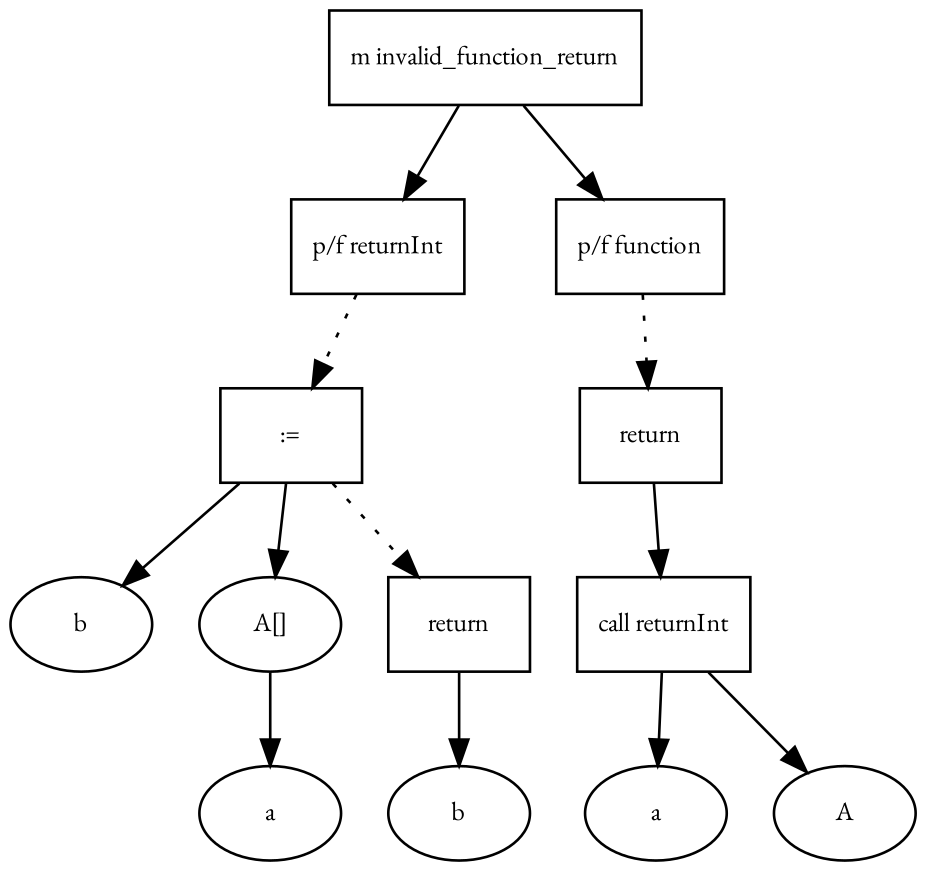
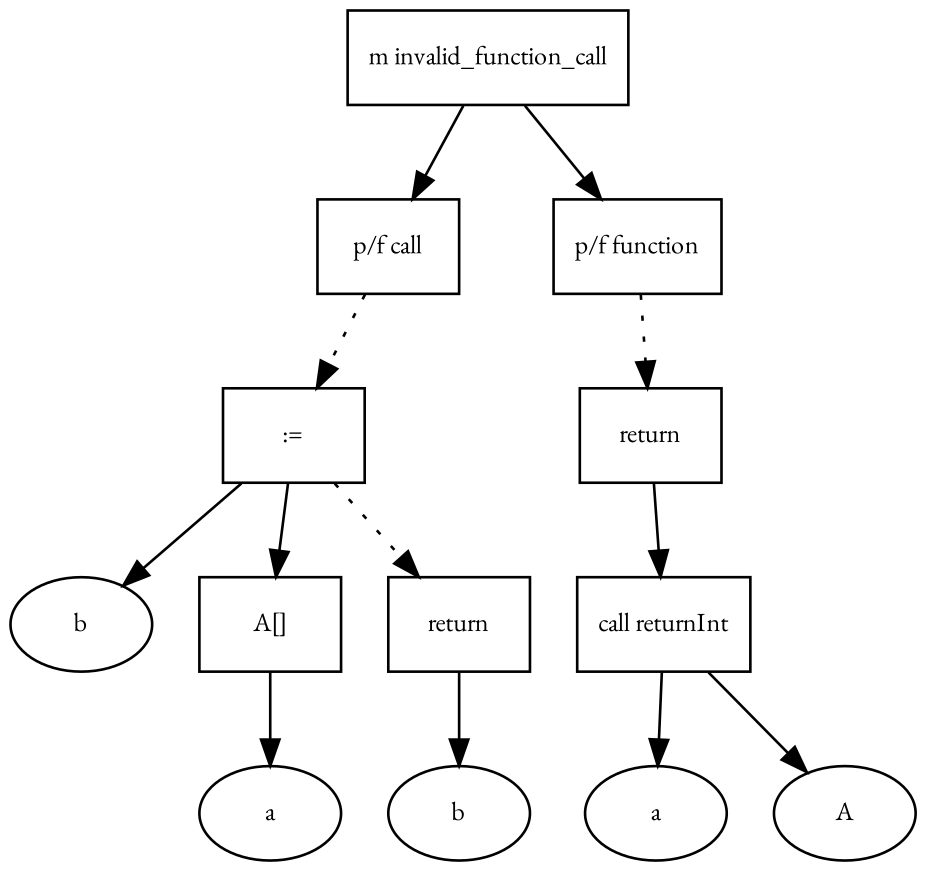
node "m invalid_function_return": label "m invalid_function_return" -> "m invalid_function_call"
node "p/f returnInt": label "p/f returnInt" -> "p/f call"
node "A[]": shape ellipse -> box
